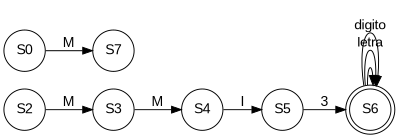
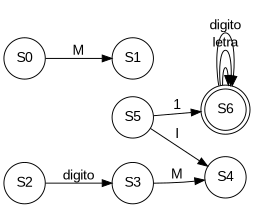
node "S7": label "S7" -> "S1"
edge "S2" -> "S3": label "M" -> "digito"
edge "S5" -> "S6": label "3" -> "1"
edge "S4" -> "S5": reversed
